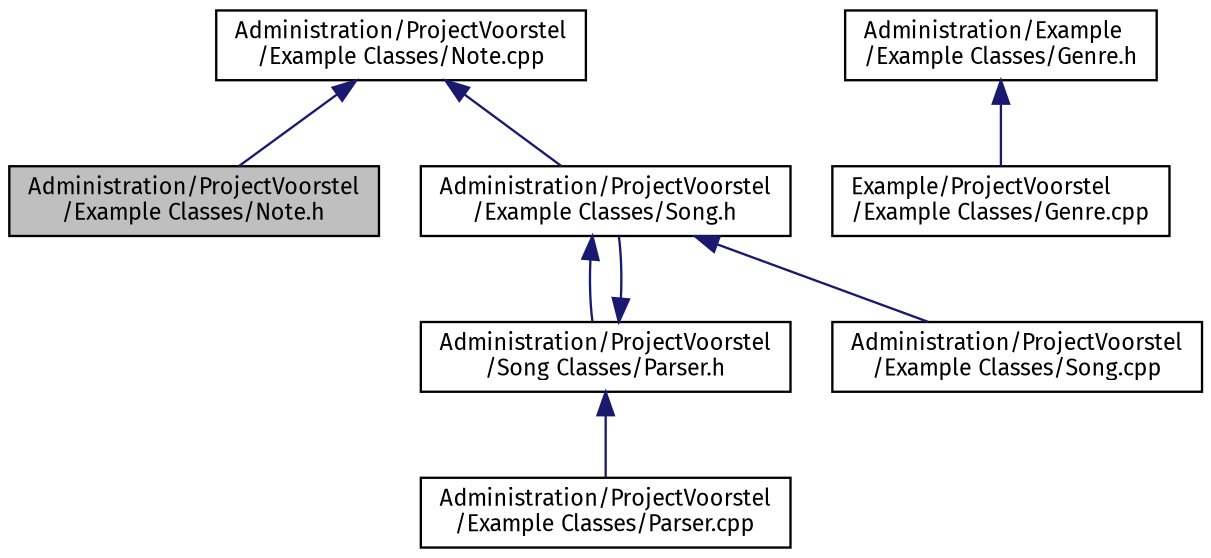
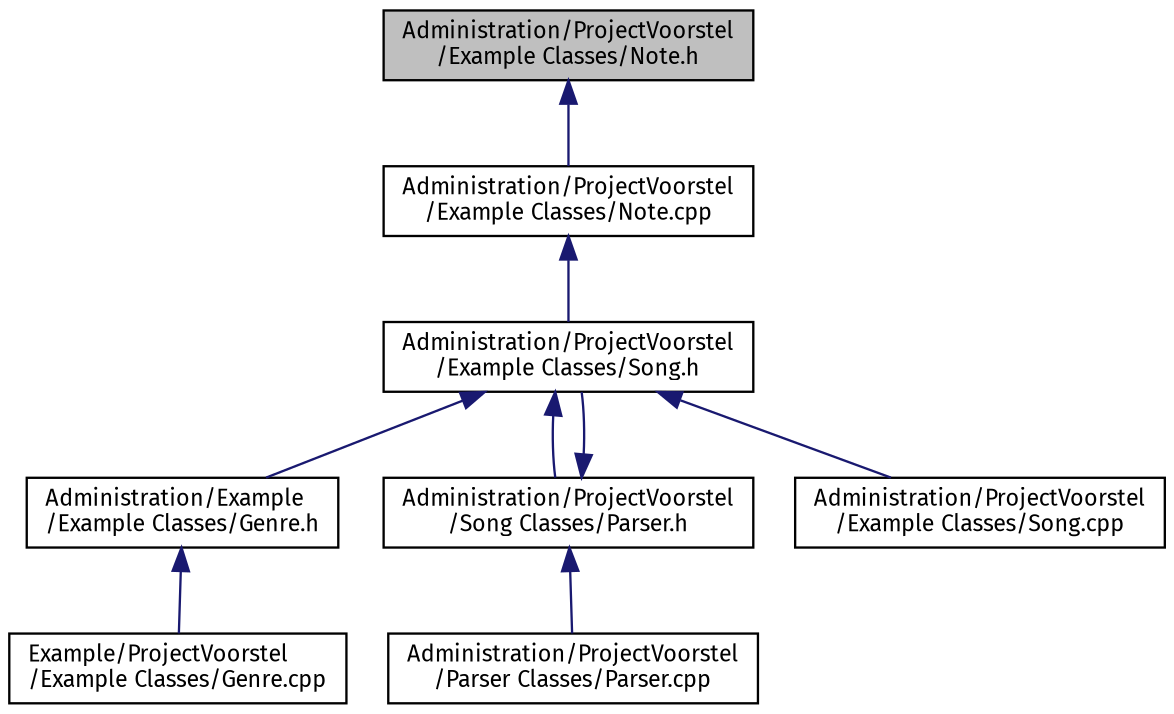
edge "Administration/ProjectVoorstel /Example Classes/Note.h" -> "Administration/ProjectVoorstel /Example Classes/Note.cpp": reversed
edge "Administration/Example /Example Classes/Genre.h" -> "Administration/ProjectVoorstel /Example Classes/Song.h": added
node "Administration/ProjectVoorstel /Example Classes/Parser.cpp": label "Administration/ProjectVoorstel /Example Classes/Parser.cpp" -> "Administration/ProjectVoorstel /Parser Classes/Parser.cpp"
